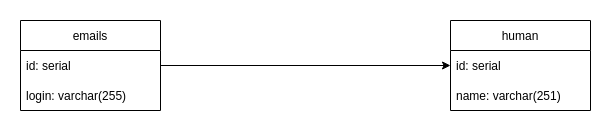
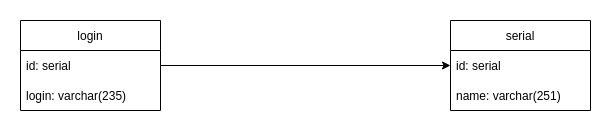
node "emails": label "emails" -> "login"
node "human": label "human" -> "serial"
node "login: varchar(255)": label "login: varchar(255)" -> "login: varchar(235)"
